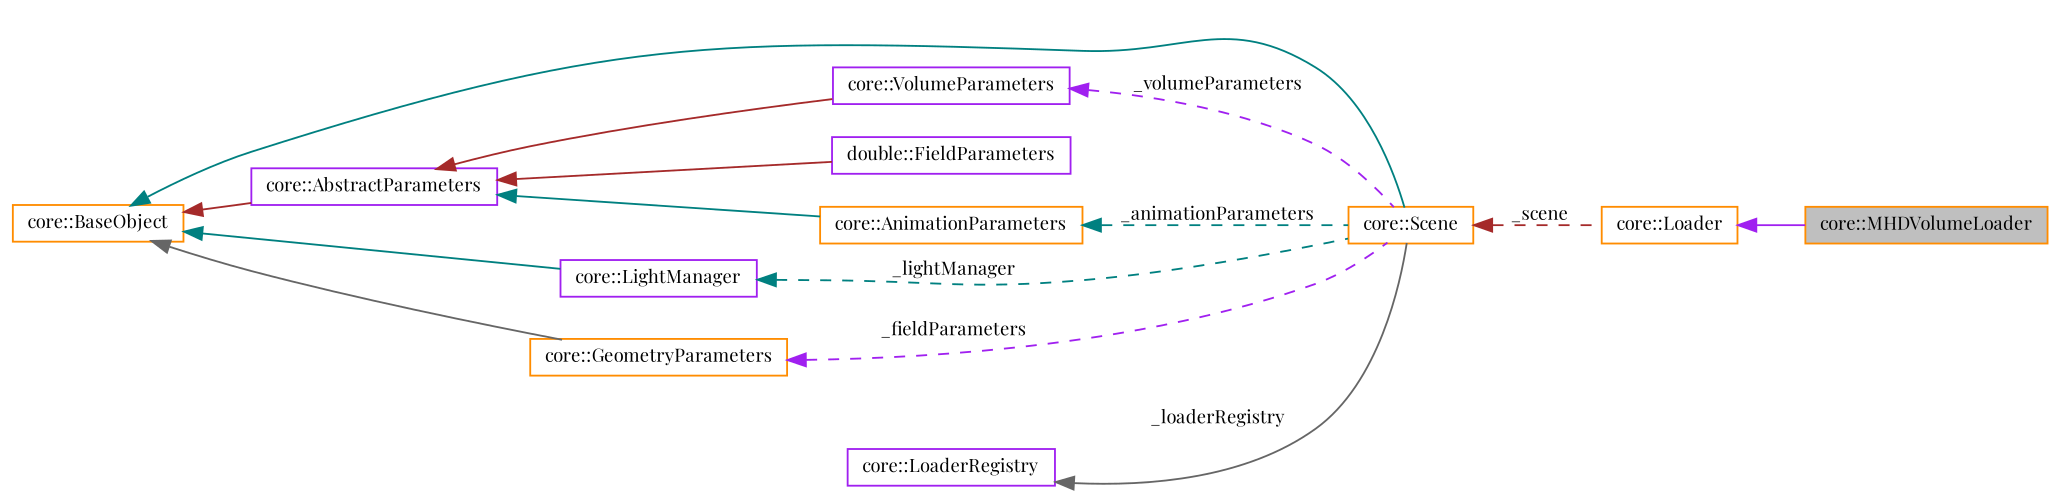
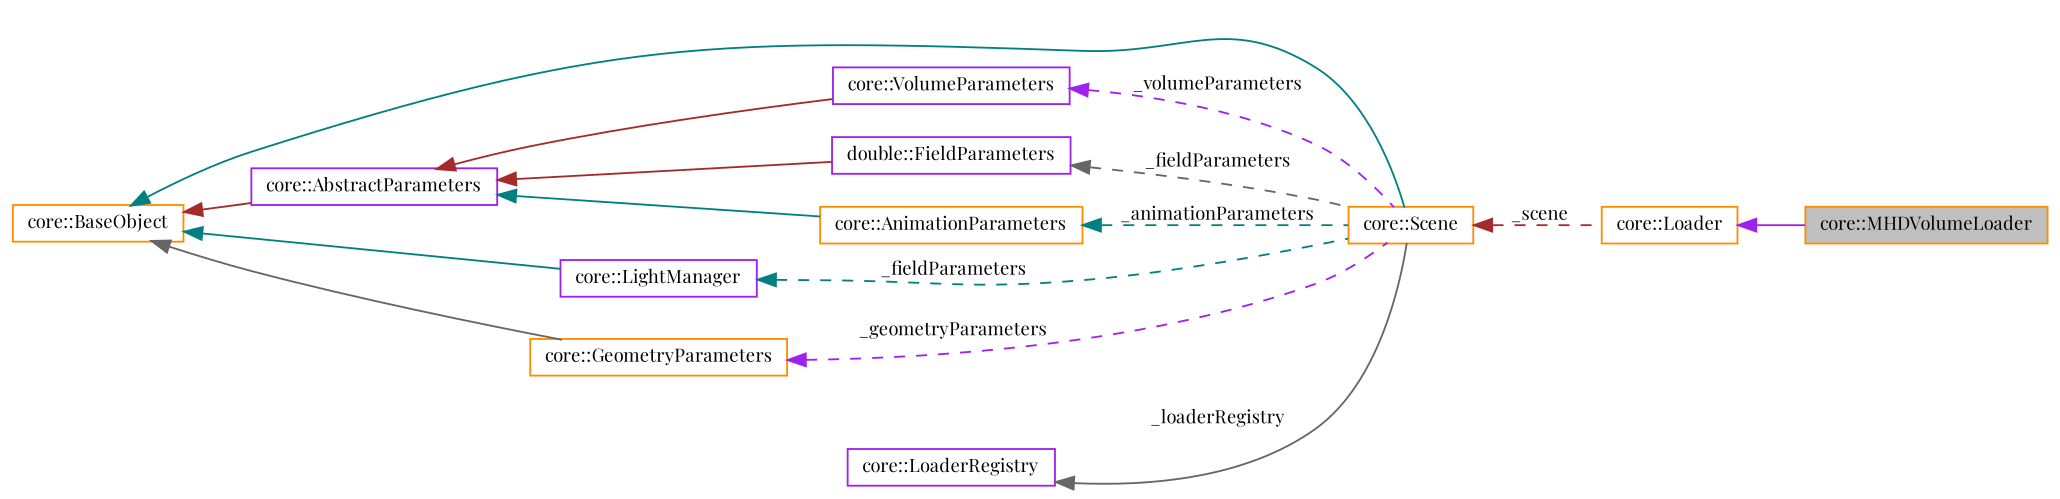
edge "core::Scene" -> "double::FieldParameters": added, label "_fieldParameters"
edge "core::Scene" -> "core::LightManager": label " _lightManager" -> " _fieldParameters"
edge "core::Scene" -> "core::GeometryParameters": label " _fieldParameters" -> " _geometryParameters"
